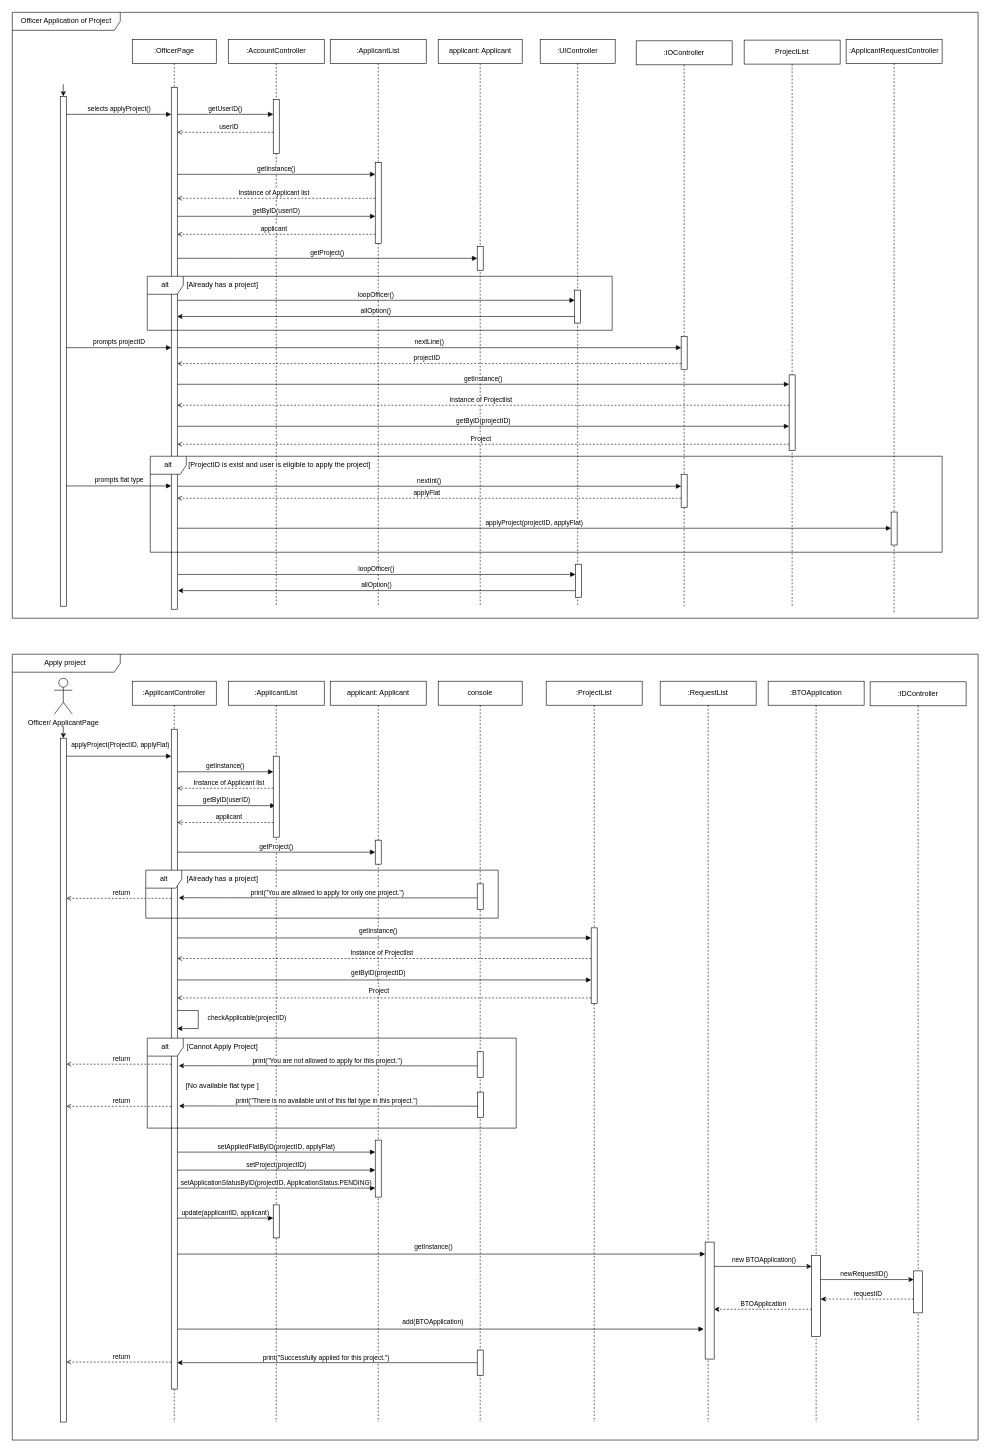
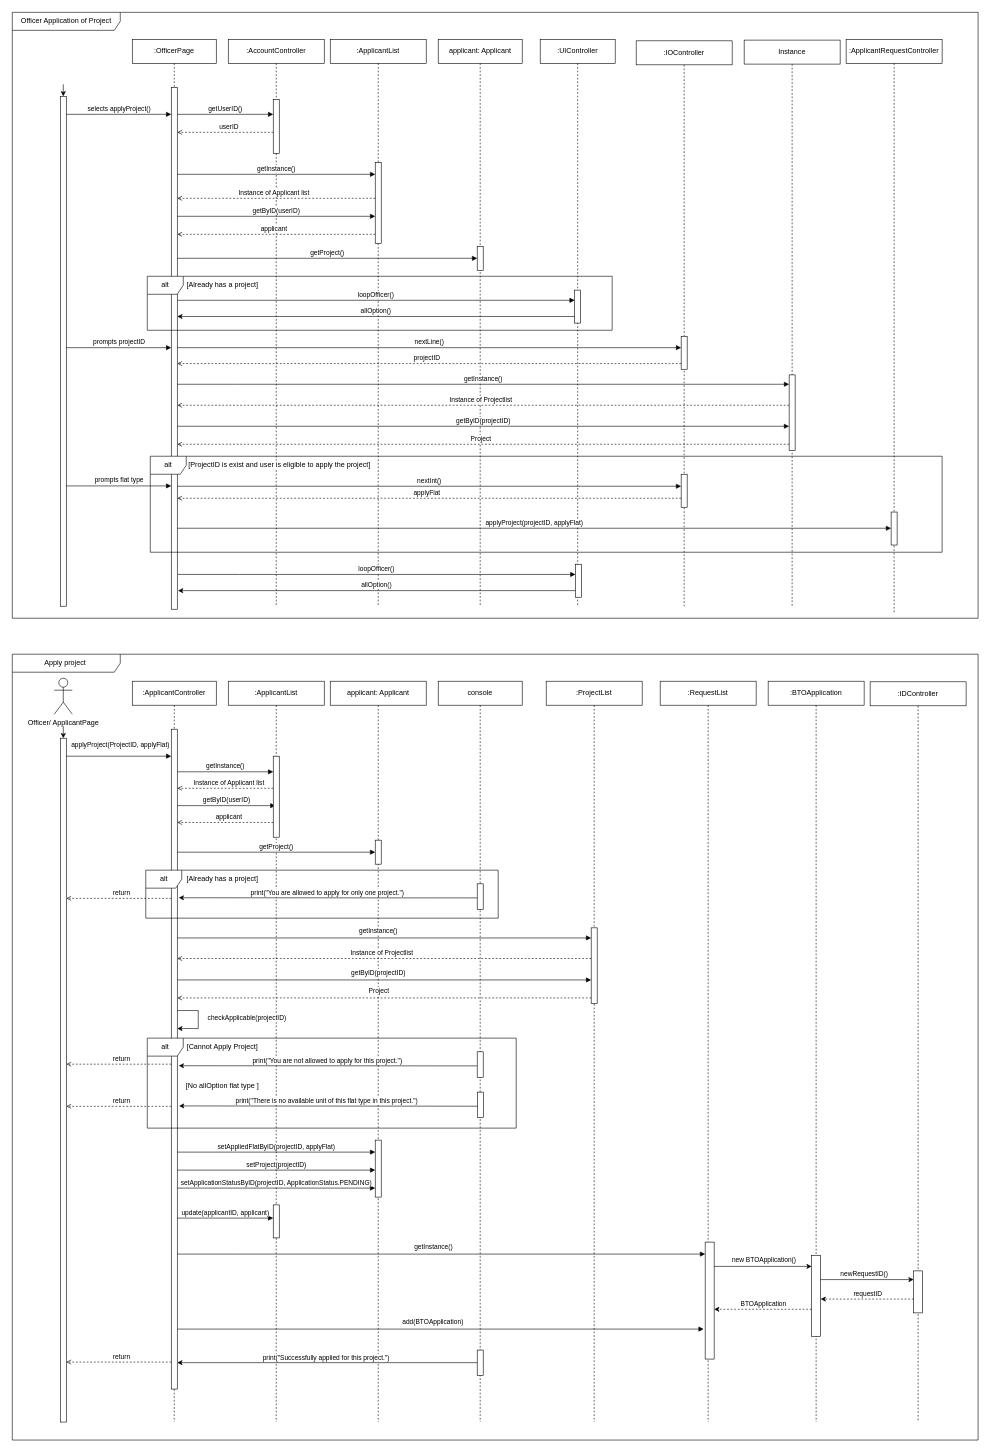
node "ProjectList": label "ProjectList" -> "Instance"
node "[No available flat type ]": label "[No available flat type ]" -> "[No allOption flat type ]"
